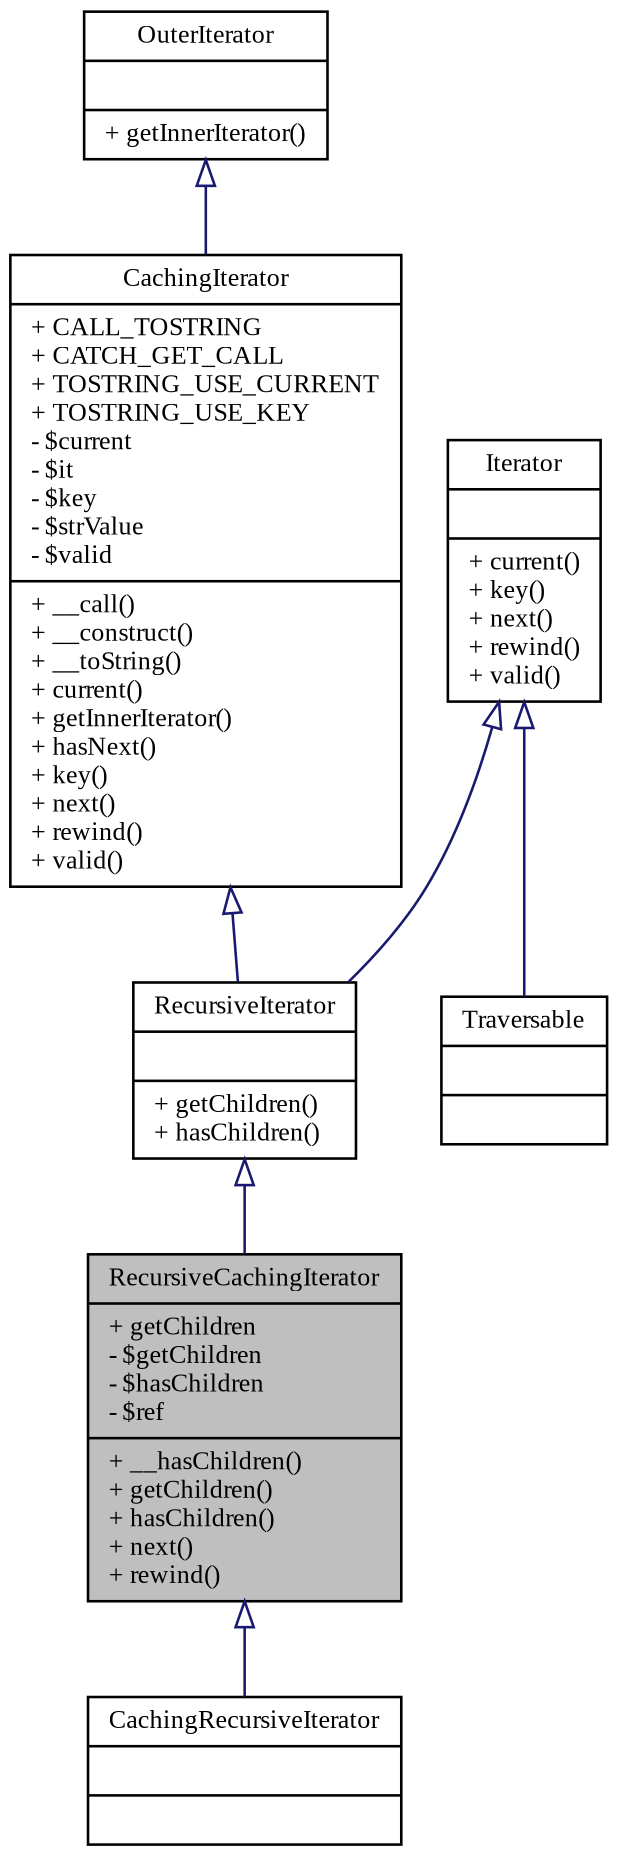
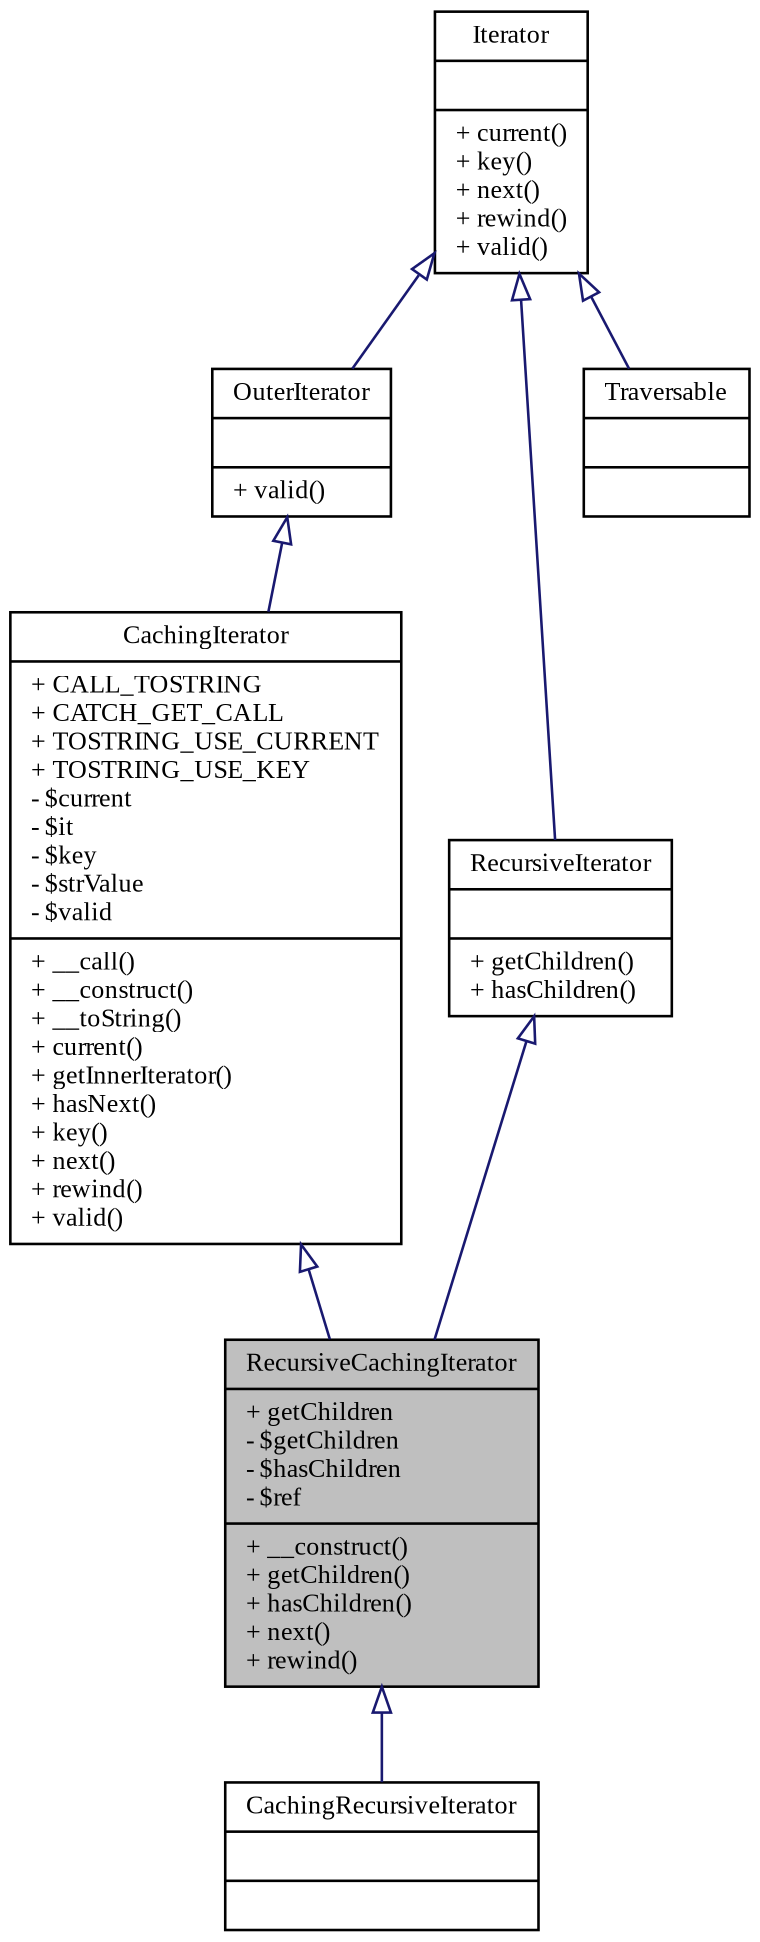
node "OuterIterator": text "+ getInnerIterator()" -> "+ valid()"
edge "OuterIterator" -> "Iterator": added
edge "RecursiveIterator" -> "CachingIterator": now "RecursiveCachingIterator" -> "CachingIterator"
node "RecursiveCachingIterator": text "+ __hasChildren()" -> "+ __construct()"
